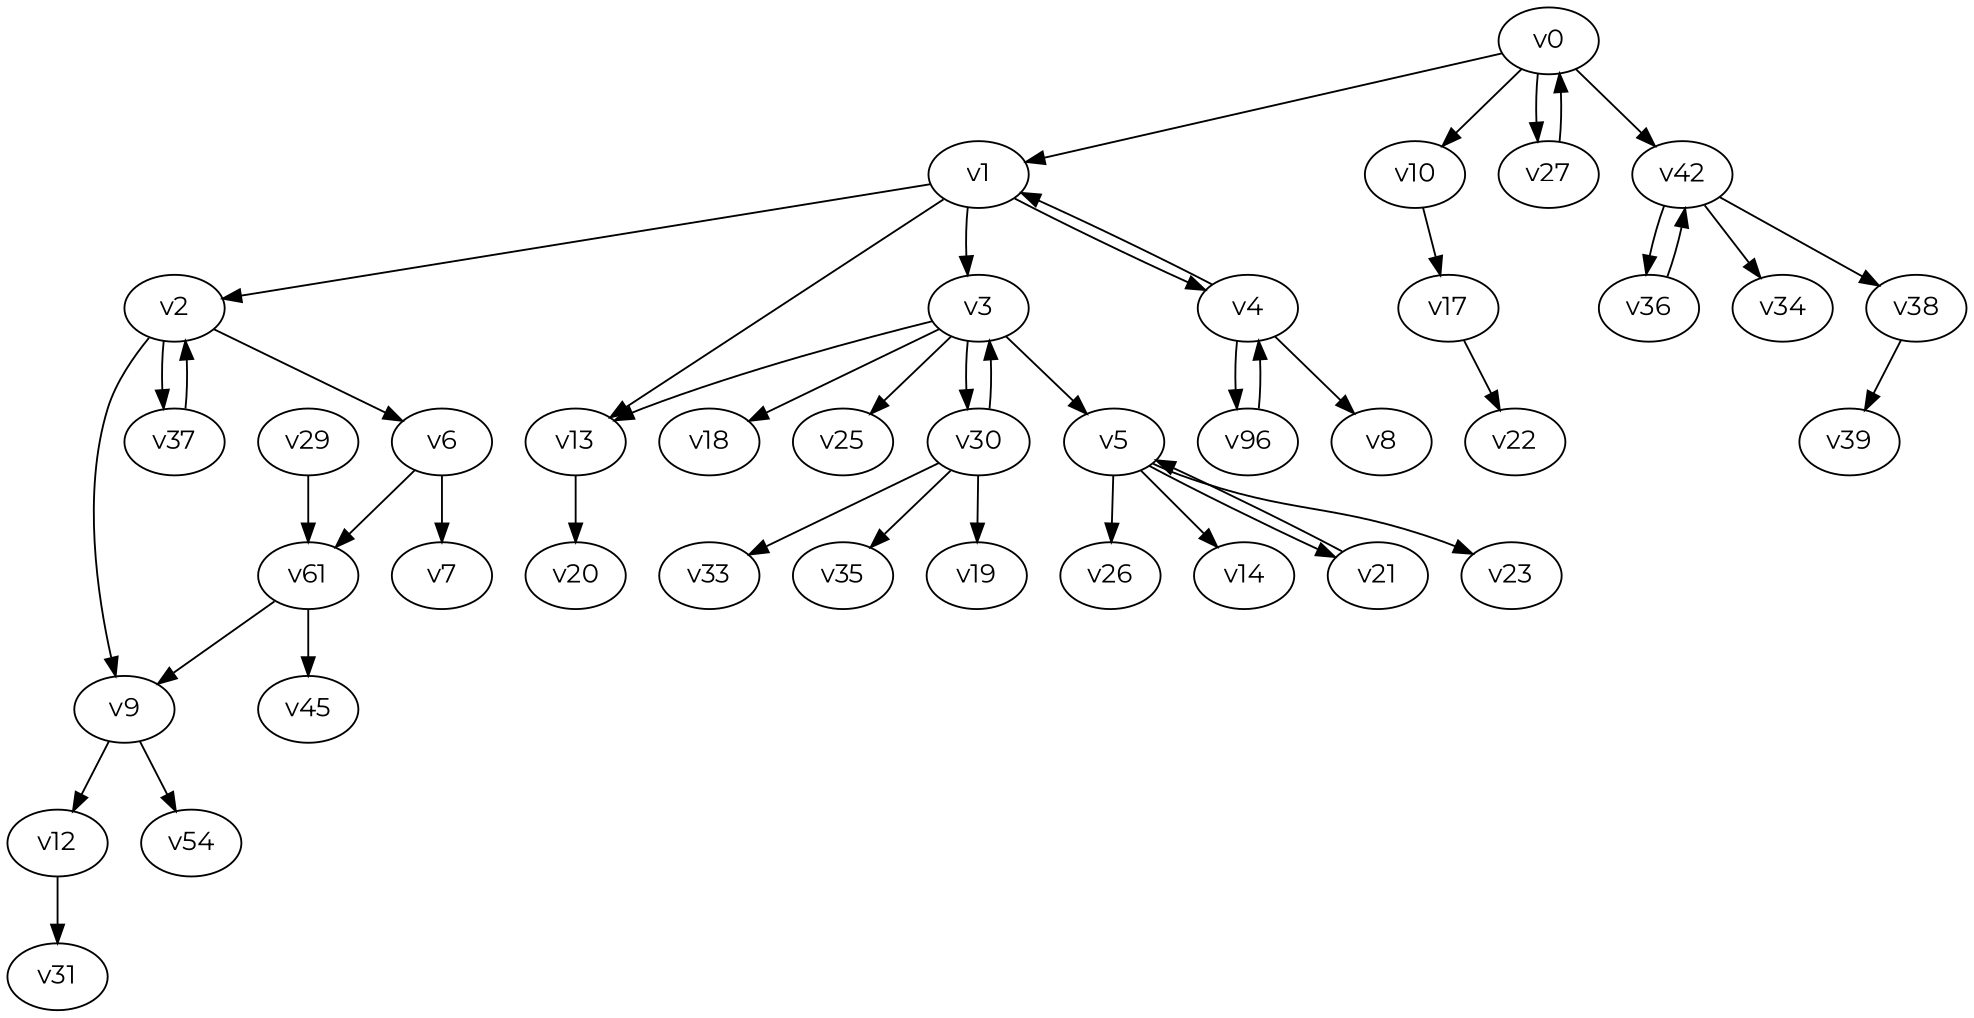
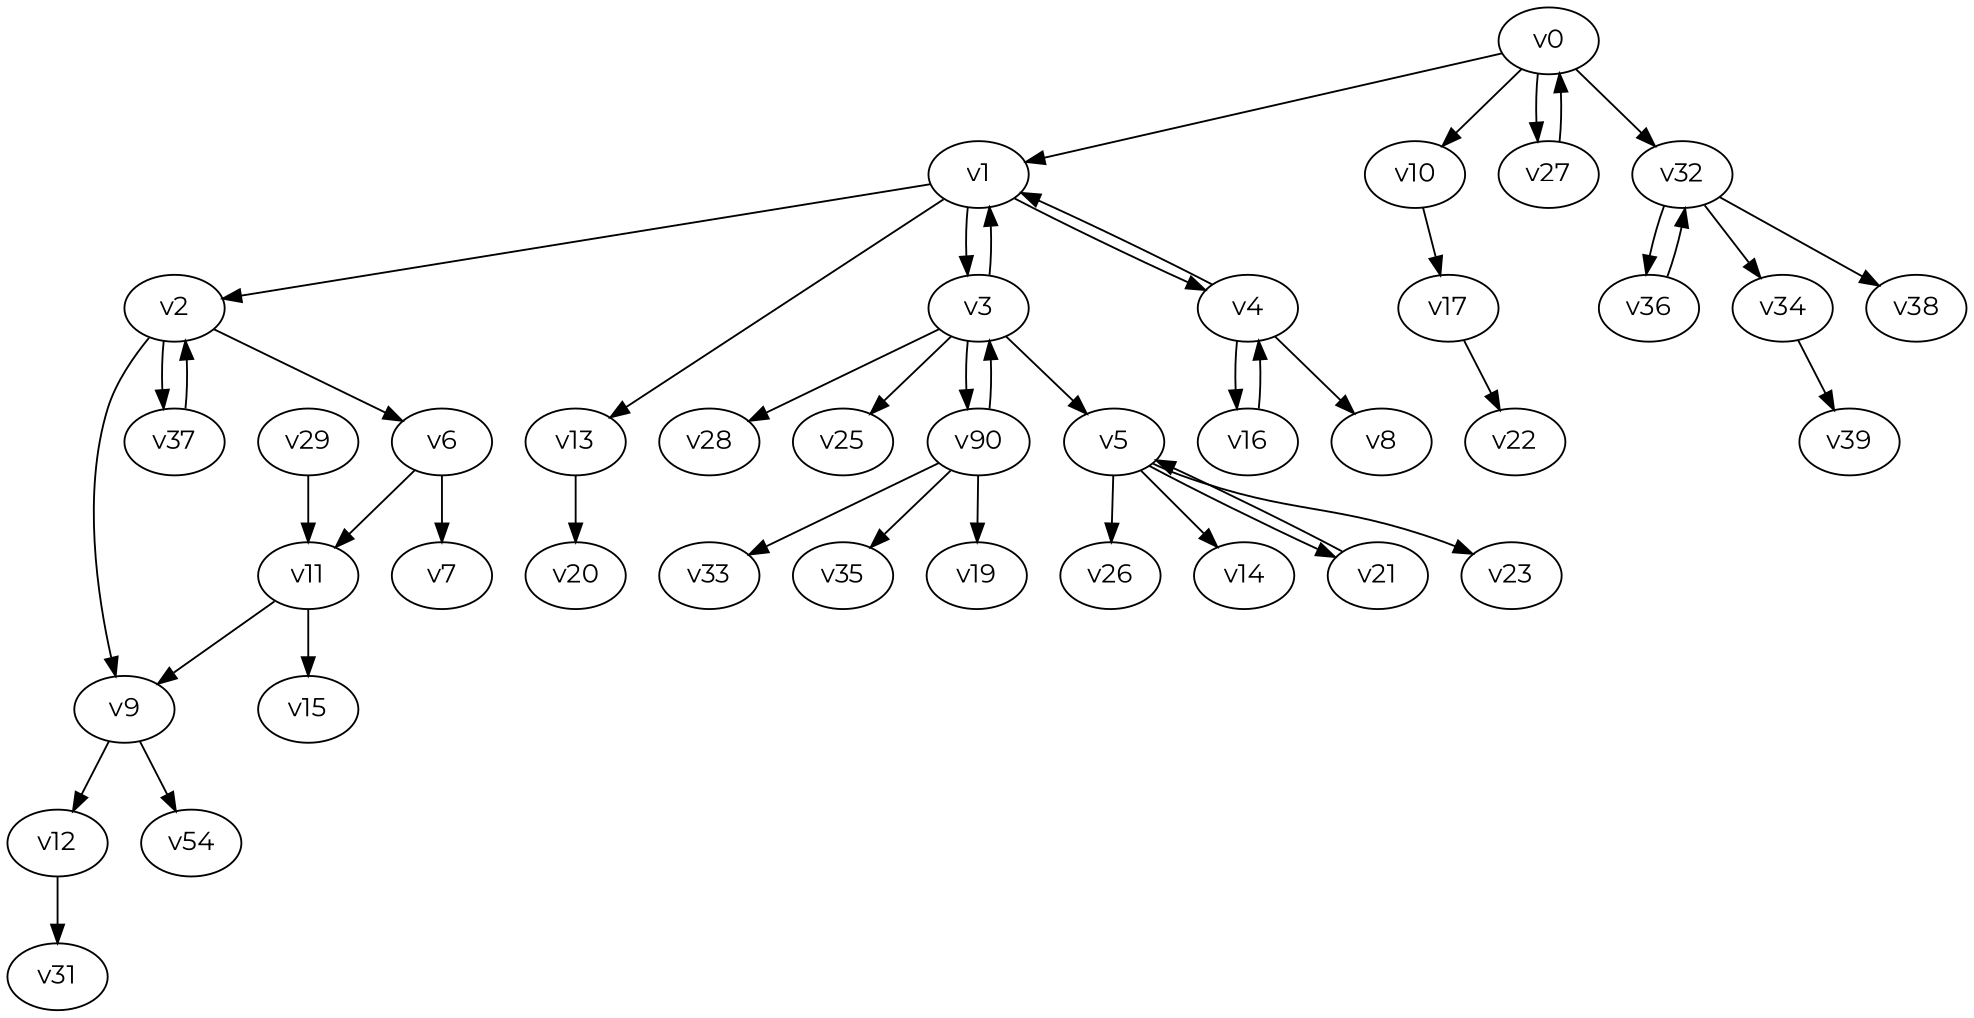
node "v42": label "v42" -> "v32"
edge "v3" -> "v13": now "v3" -> "v1"
edge "v38" -> "v39": now "v34" -> "v39"
node "v18": label "v18" -> "v28"
node "v30": label "v30" -> "v90"
node "v96": label "v96" -> "v16"
node "v61": label "v61" -> "v11"
node "v45": label "v45" -> "v15"
